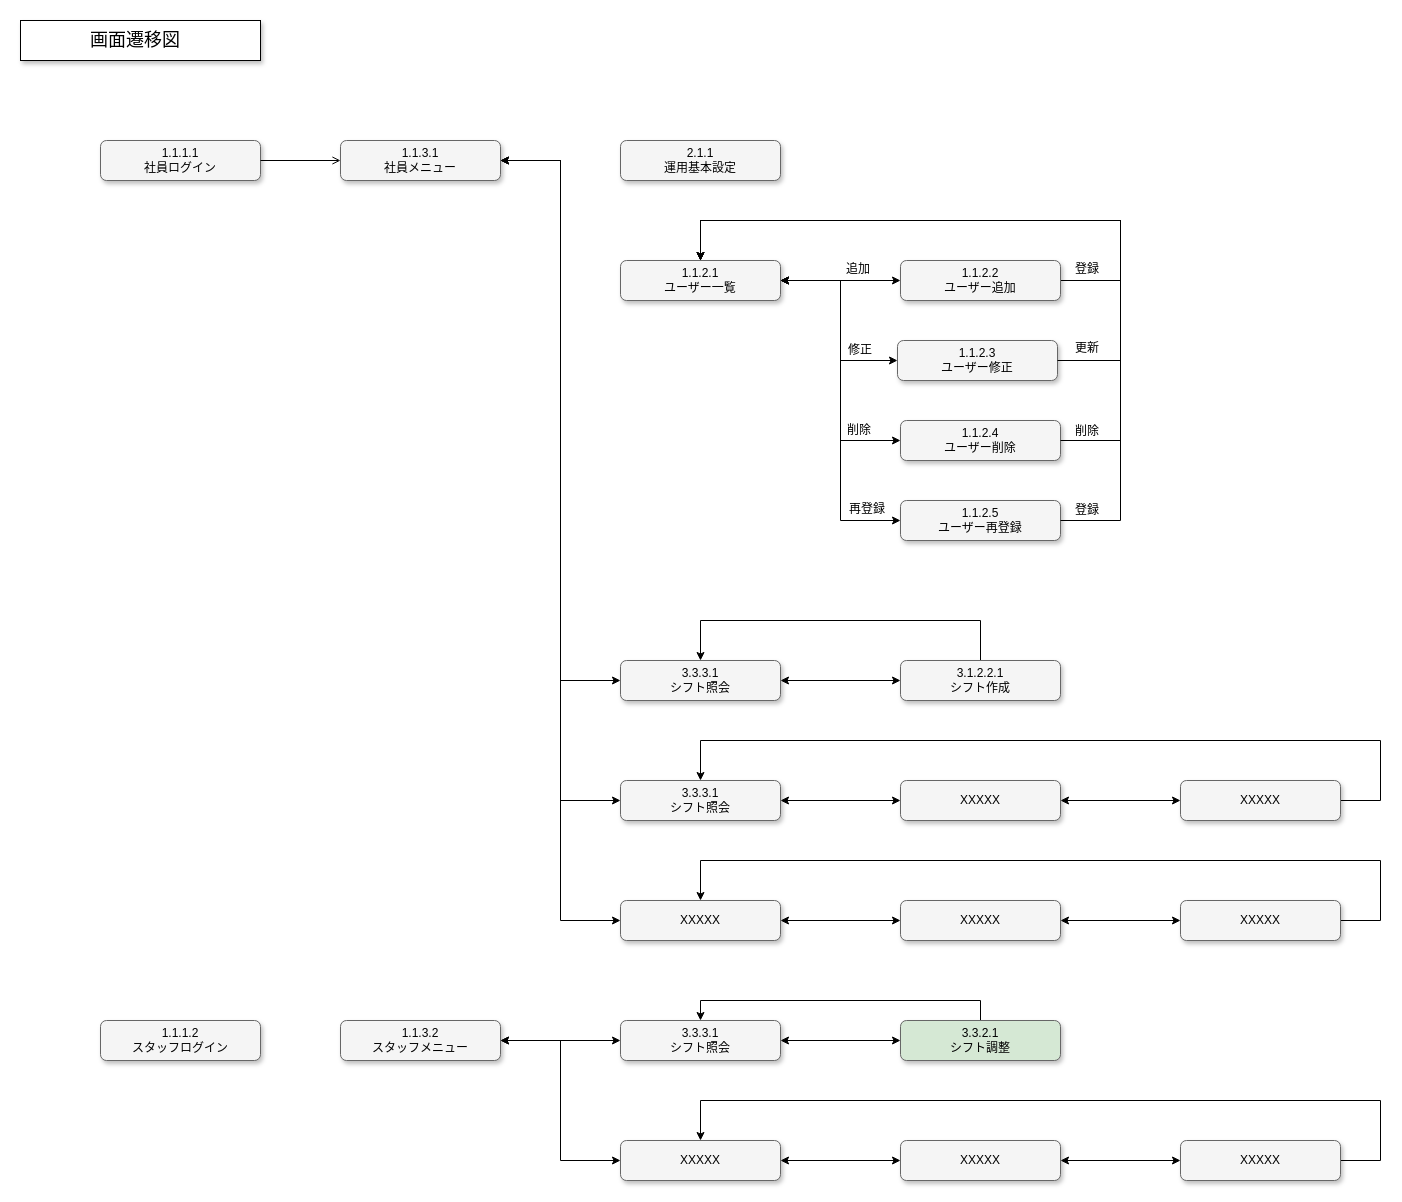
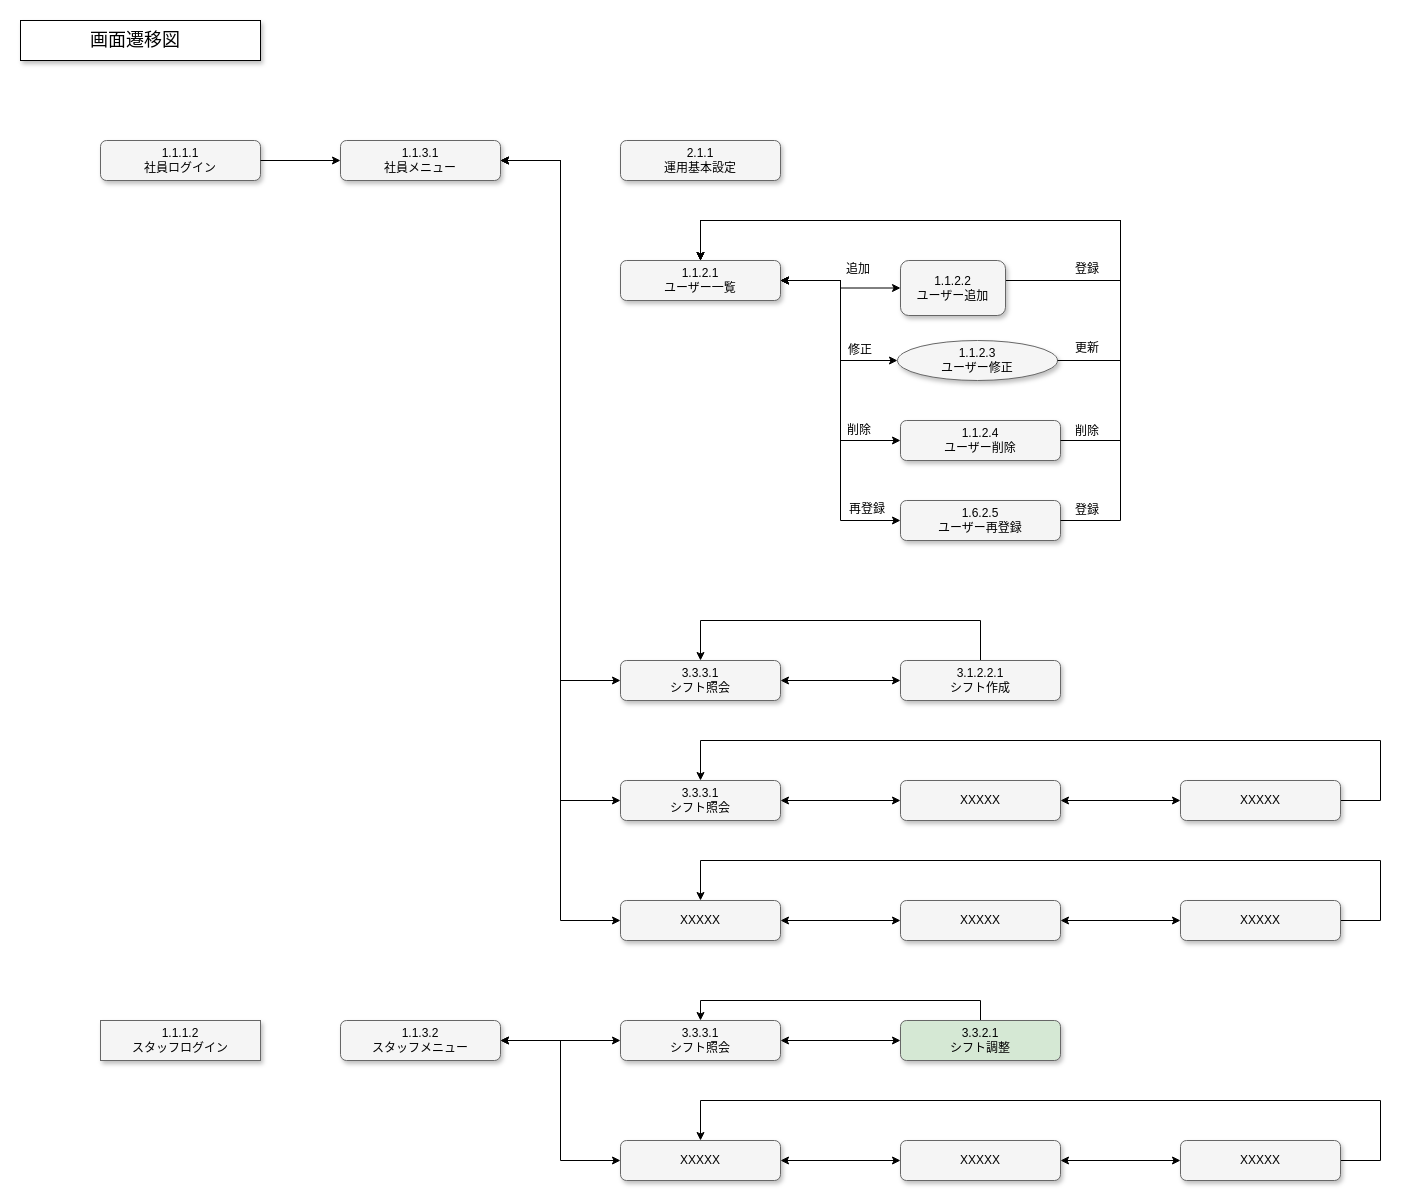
edge "1.1.1.1社員ログイン" -> "1.1.3.1 社員メニュー": arrowhead open -> classic
node "1.1.2.2ユーザー追加": size 160x40 -> 105x55
node "1.1.2.3ユーザー修正": shape rounded rectangle -> ellipse
node "1.1.2.5ユーザー再登録": label "1.1.2.5ユーザー再登録" -> "1.6.2.5ユーザー再登録"
node "1.1.1.2 スタッフログイン": shape rounded rectangle -> rectangle
